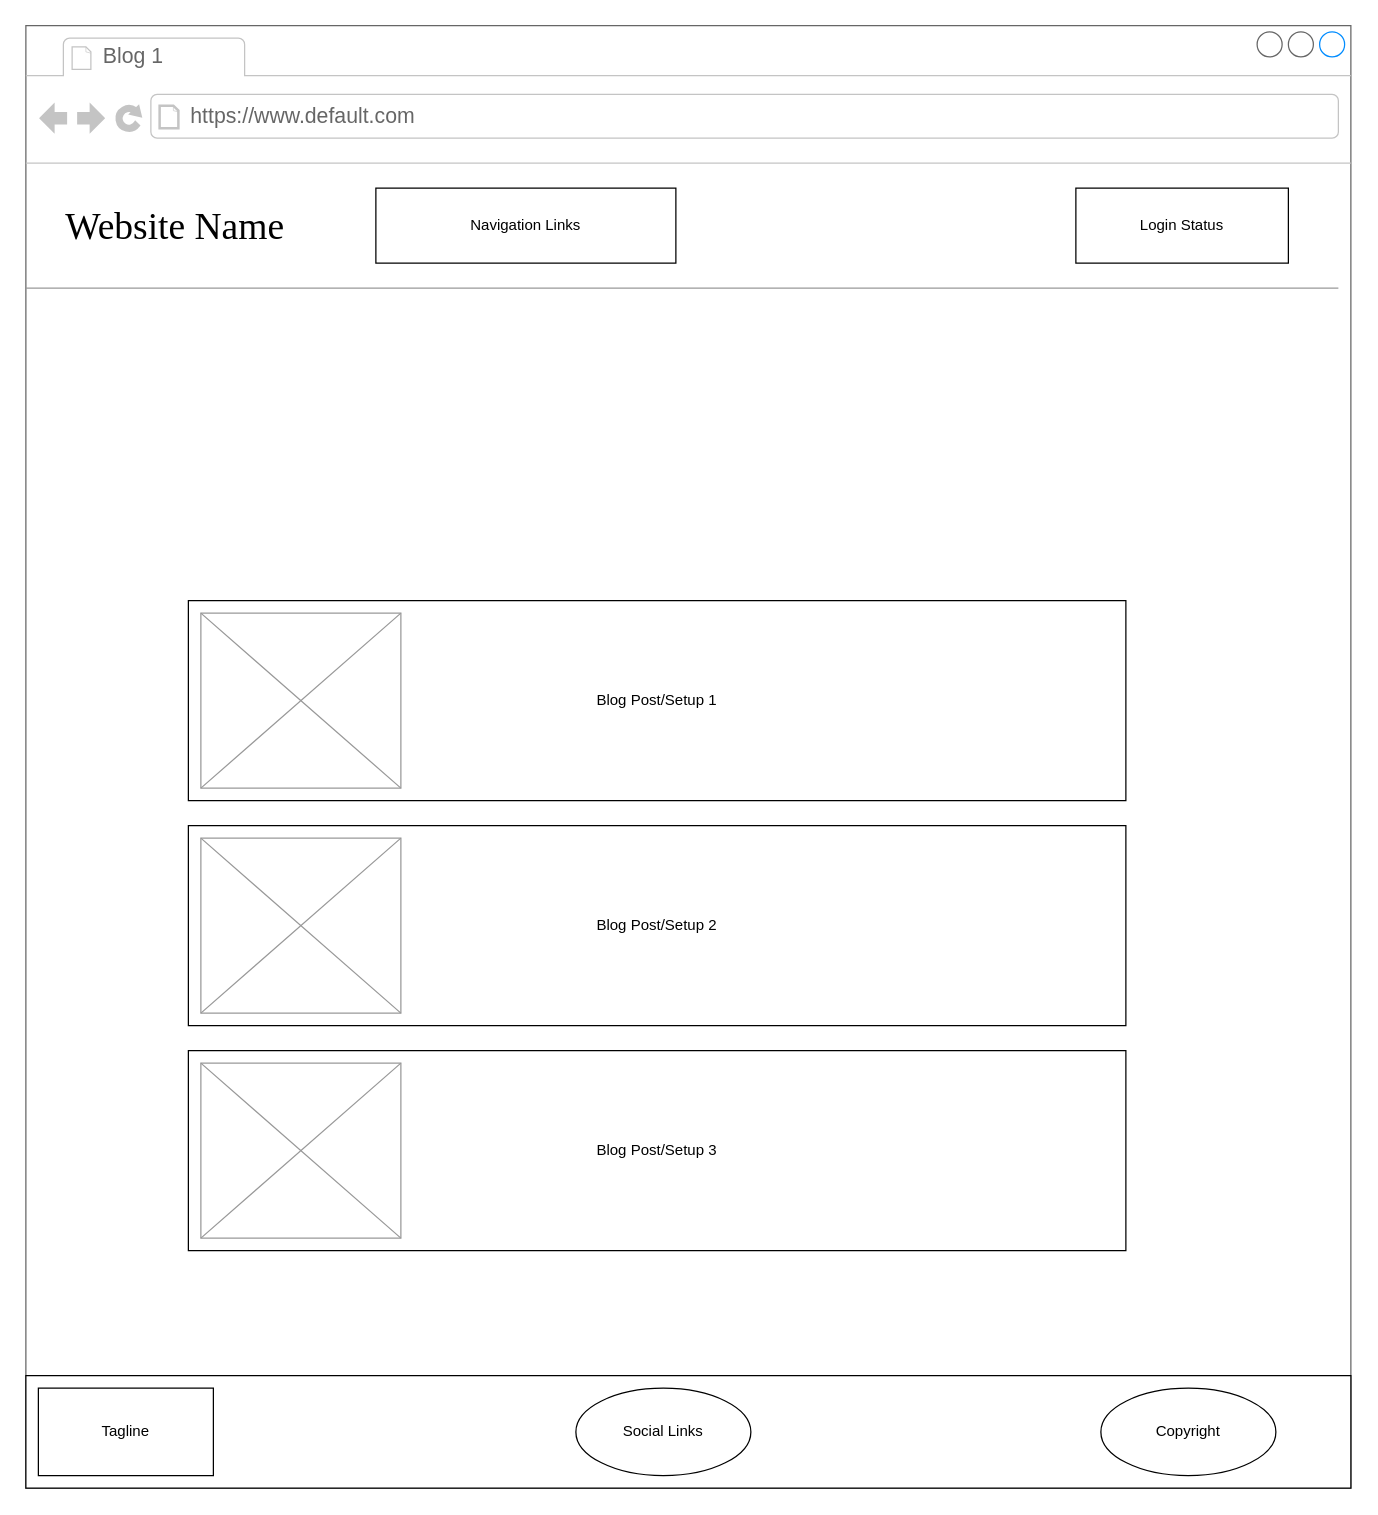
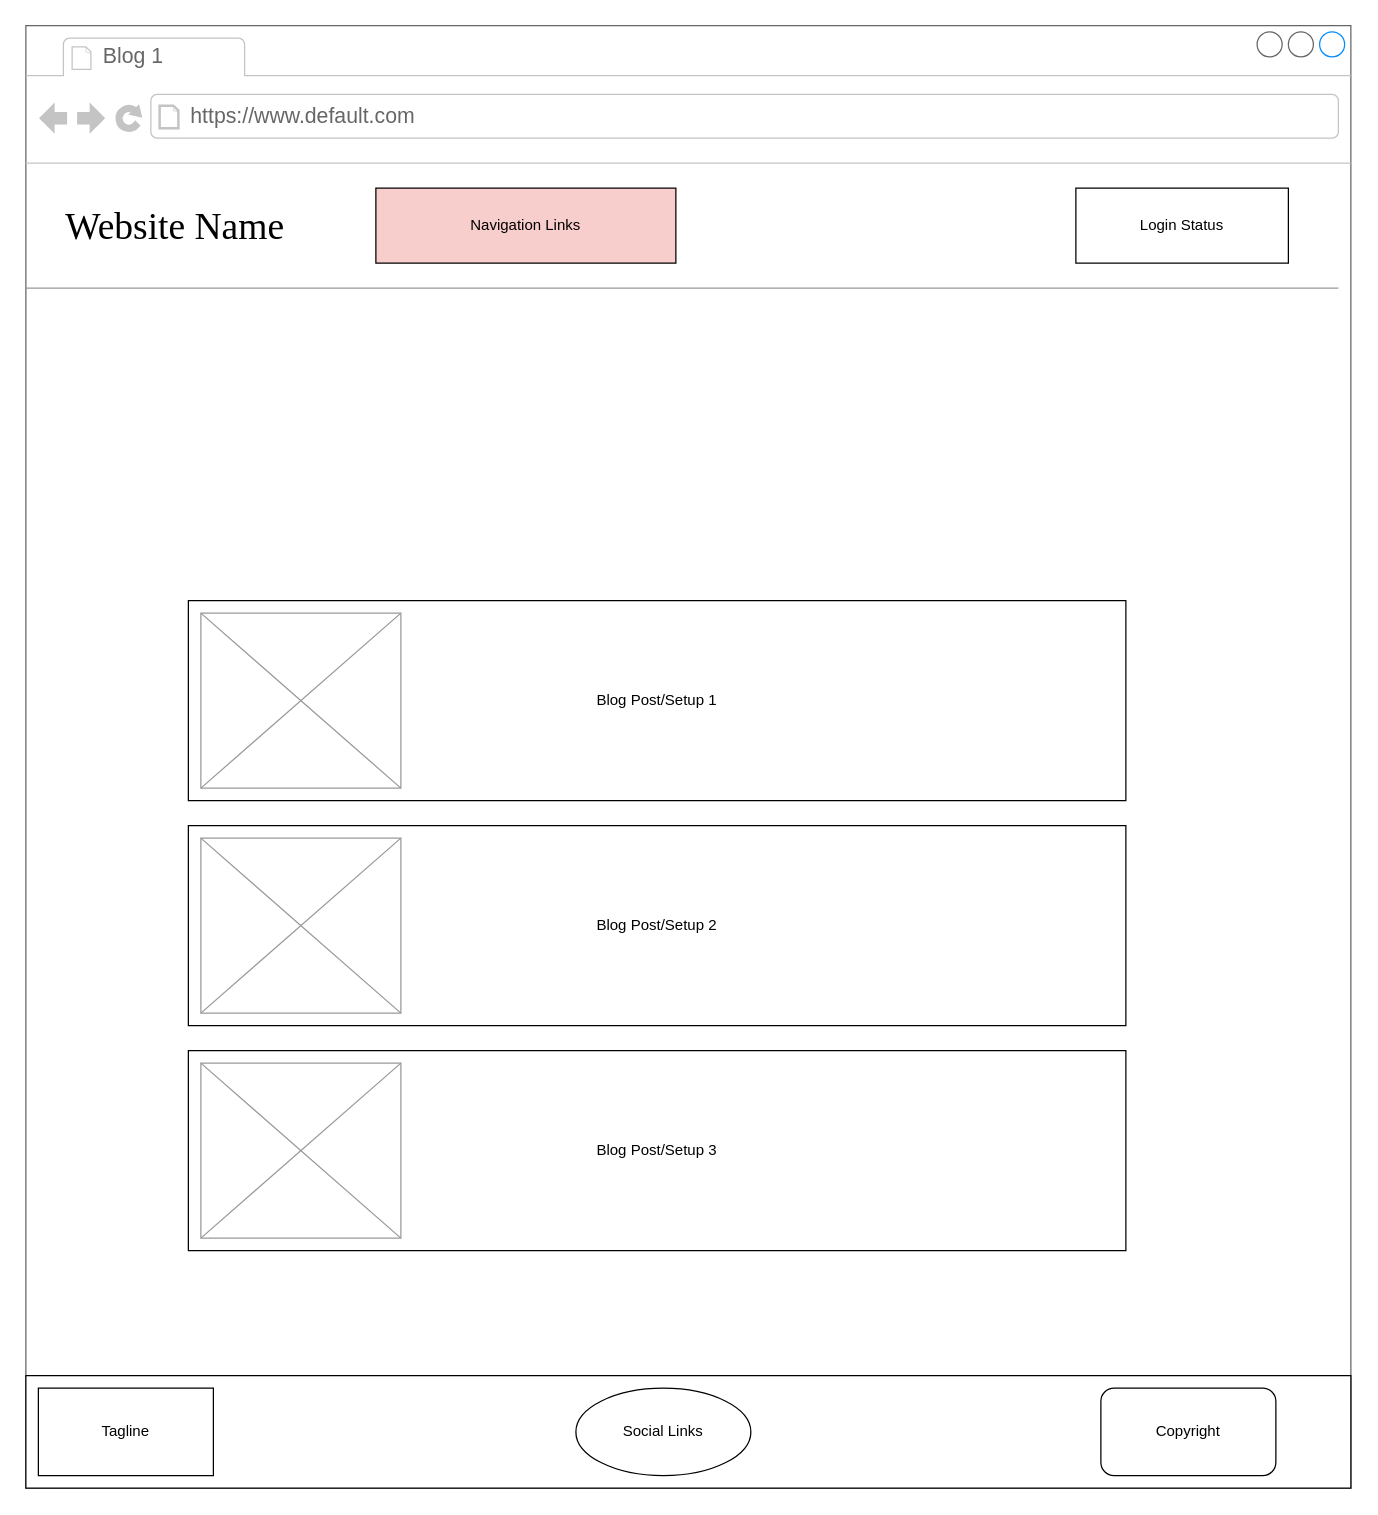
node "Navigation Links": fillcolor #ffffff -> #f8cecc
node "Copyright": shape ellipse -> rounded rectangle
